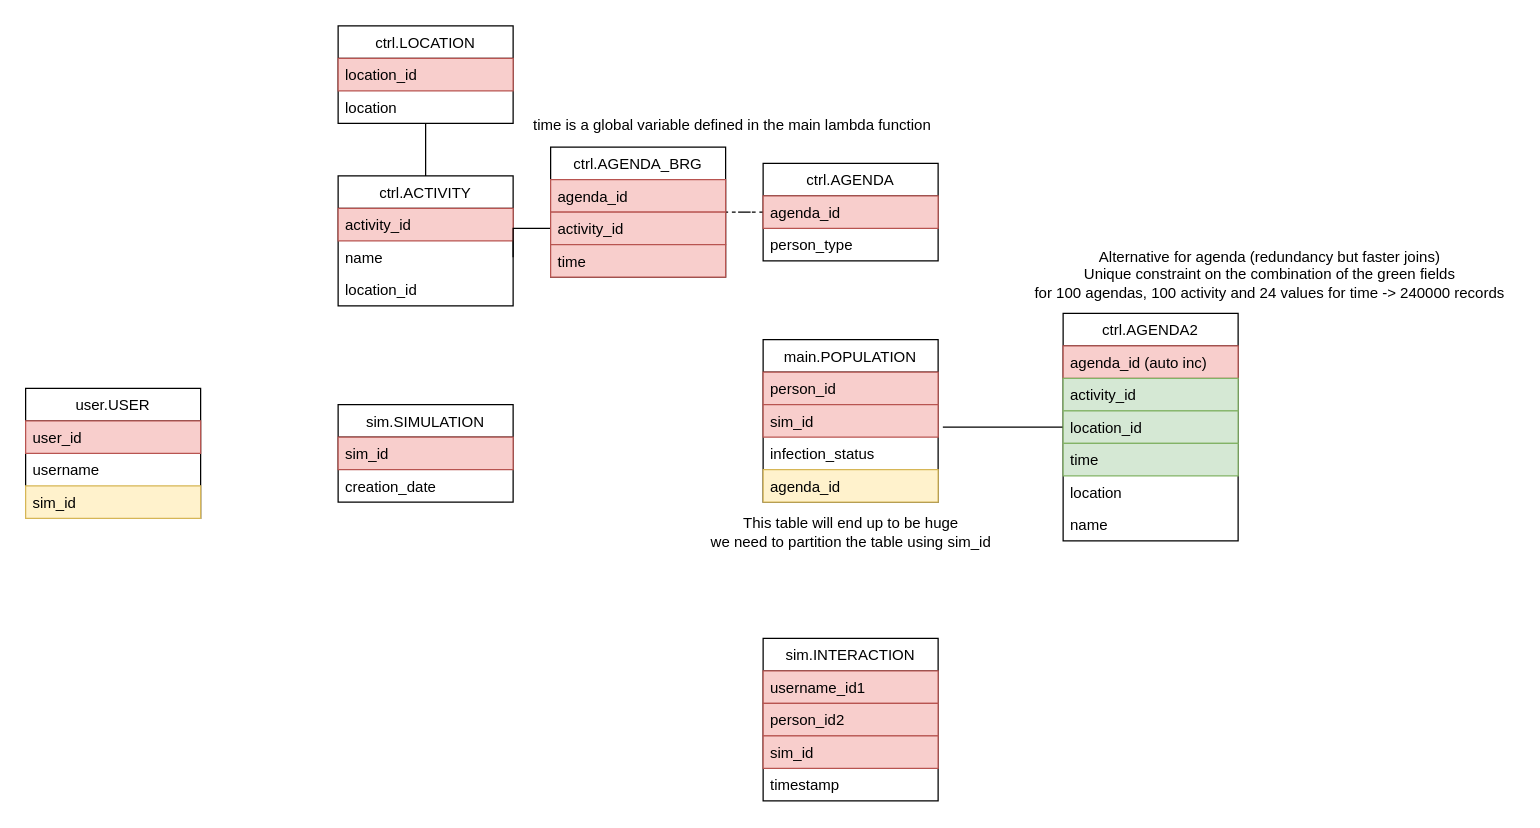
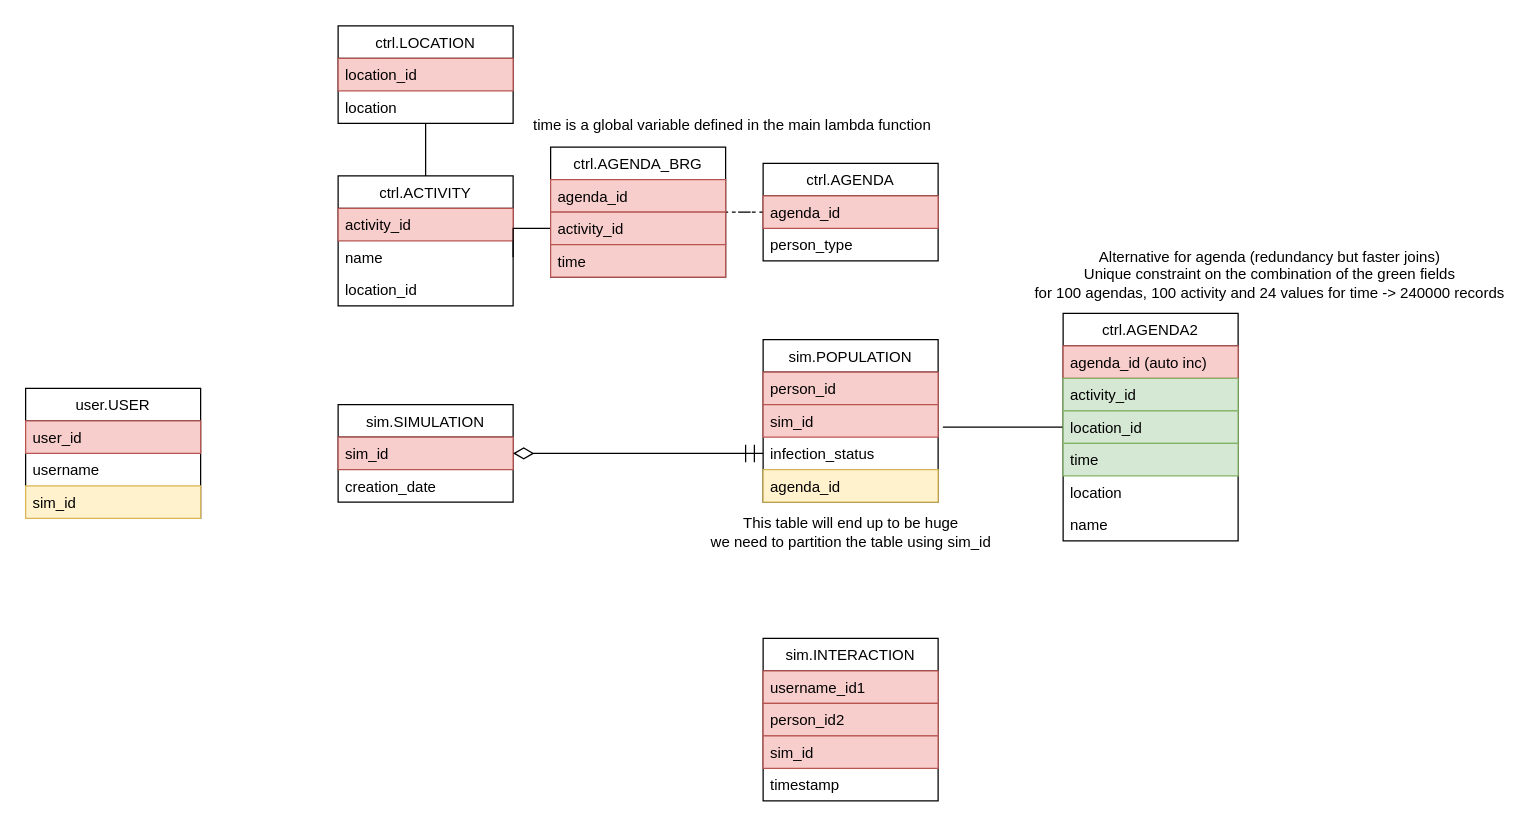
node "main.POPULATION": label "main.POPULATION" -> "sim.POPULATION"
edge "sim.SIMULATION" -- "infection_status": added
